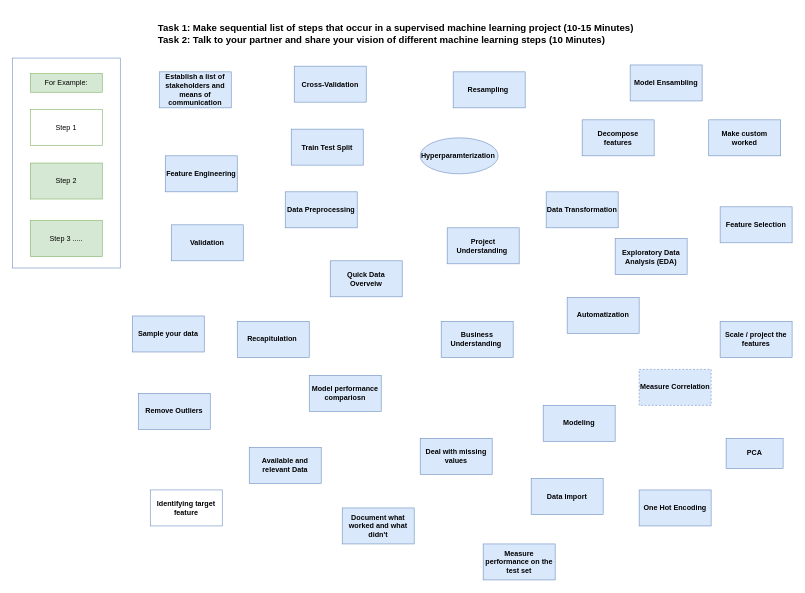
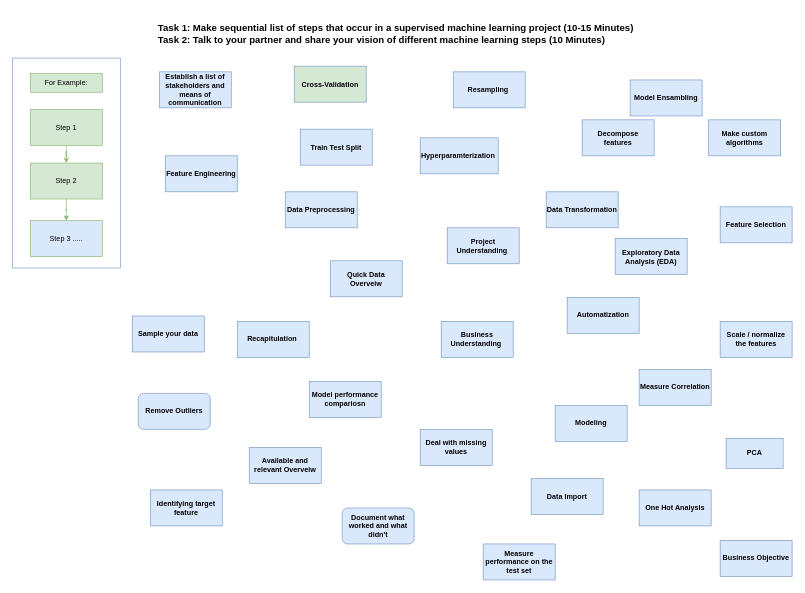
node "Model Ensambling": moved (666, 83) -> (666, 98)
node "Cross-Validation": fillcolor #dae8fc -> #d5e8d4
node "Step 1": fillcolor #ffffff -> #d5e8d4
node "Make custom worked": label "Make custom worked" -> "Make custom algorithms"
node "Train Test Split": moved (327, 147) -> (336, 147)
edge "Step 1" -> "Step 2": added
node "Hyperparamterization": shape ellipse -> rectangle
edge "Step 2" -> "Step 3 .....": added
node "Step 3 .....": fillcolor #d5e8d4 -> #dae8fc
node "Validation": removed
node "Scale / project the features": label "Scale / project the features" -> "Scale / normalize the features"
node "Measure Correlation": style dashed -> solid
node "Model performance compariosn": moved (345, 393) -> (345, 399)
node "Remove Outliers": shape rectangle -> rounded rectangle
node "Modeling": moved (579, 423) -> (591, 423)
node "Deal with missing values": moved (456, 456) -> (456, 447)
node "Available and relevant Data": label "Available and relevant Data" -> "Available and relevant Overveiw"
node "Identifying target feature": fillcolor #ffffff -> #dae8fc
node "One Hot Encoding": label "One Hot Encoding" -> "One Hot Analysis"
node "Document what worked and what didn't": shape rectangle -> rounded rectangle
node "Business Objective": added
